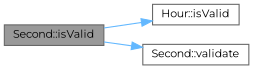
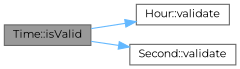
node "Hour::isValid": label "Hour::isValid" -> "Hour::validate"
node "Second::isValid": label "Second::isValid" -> "Time::isValid"
